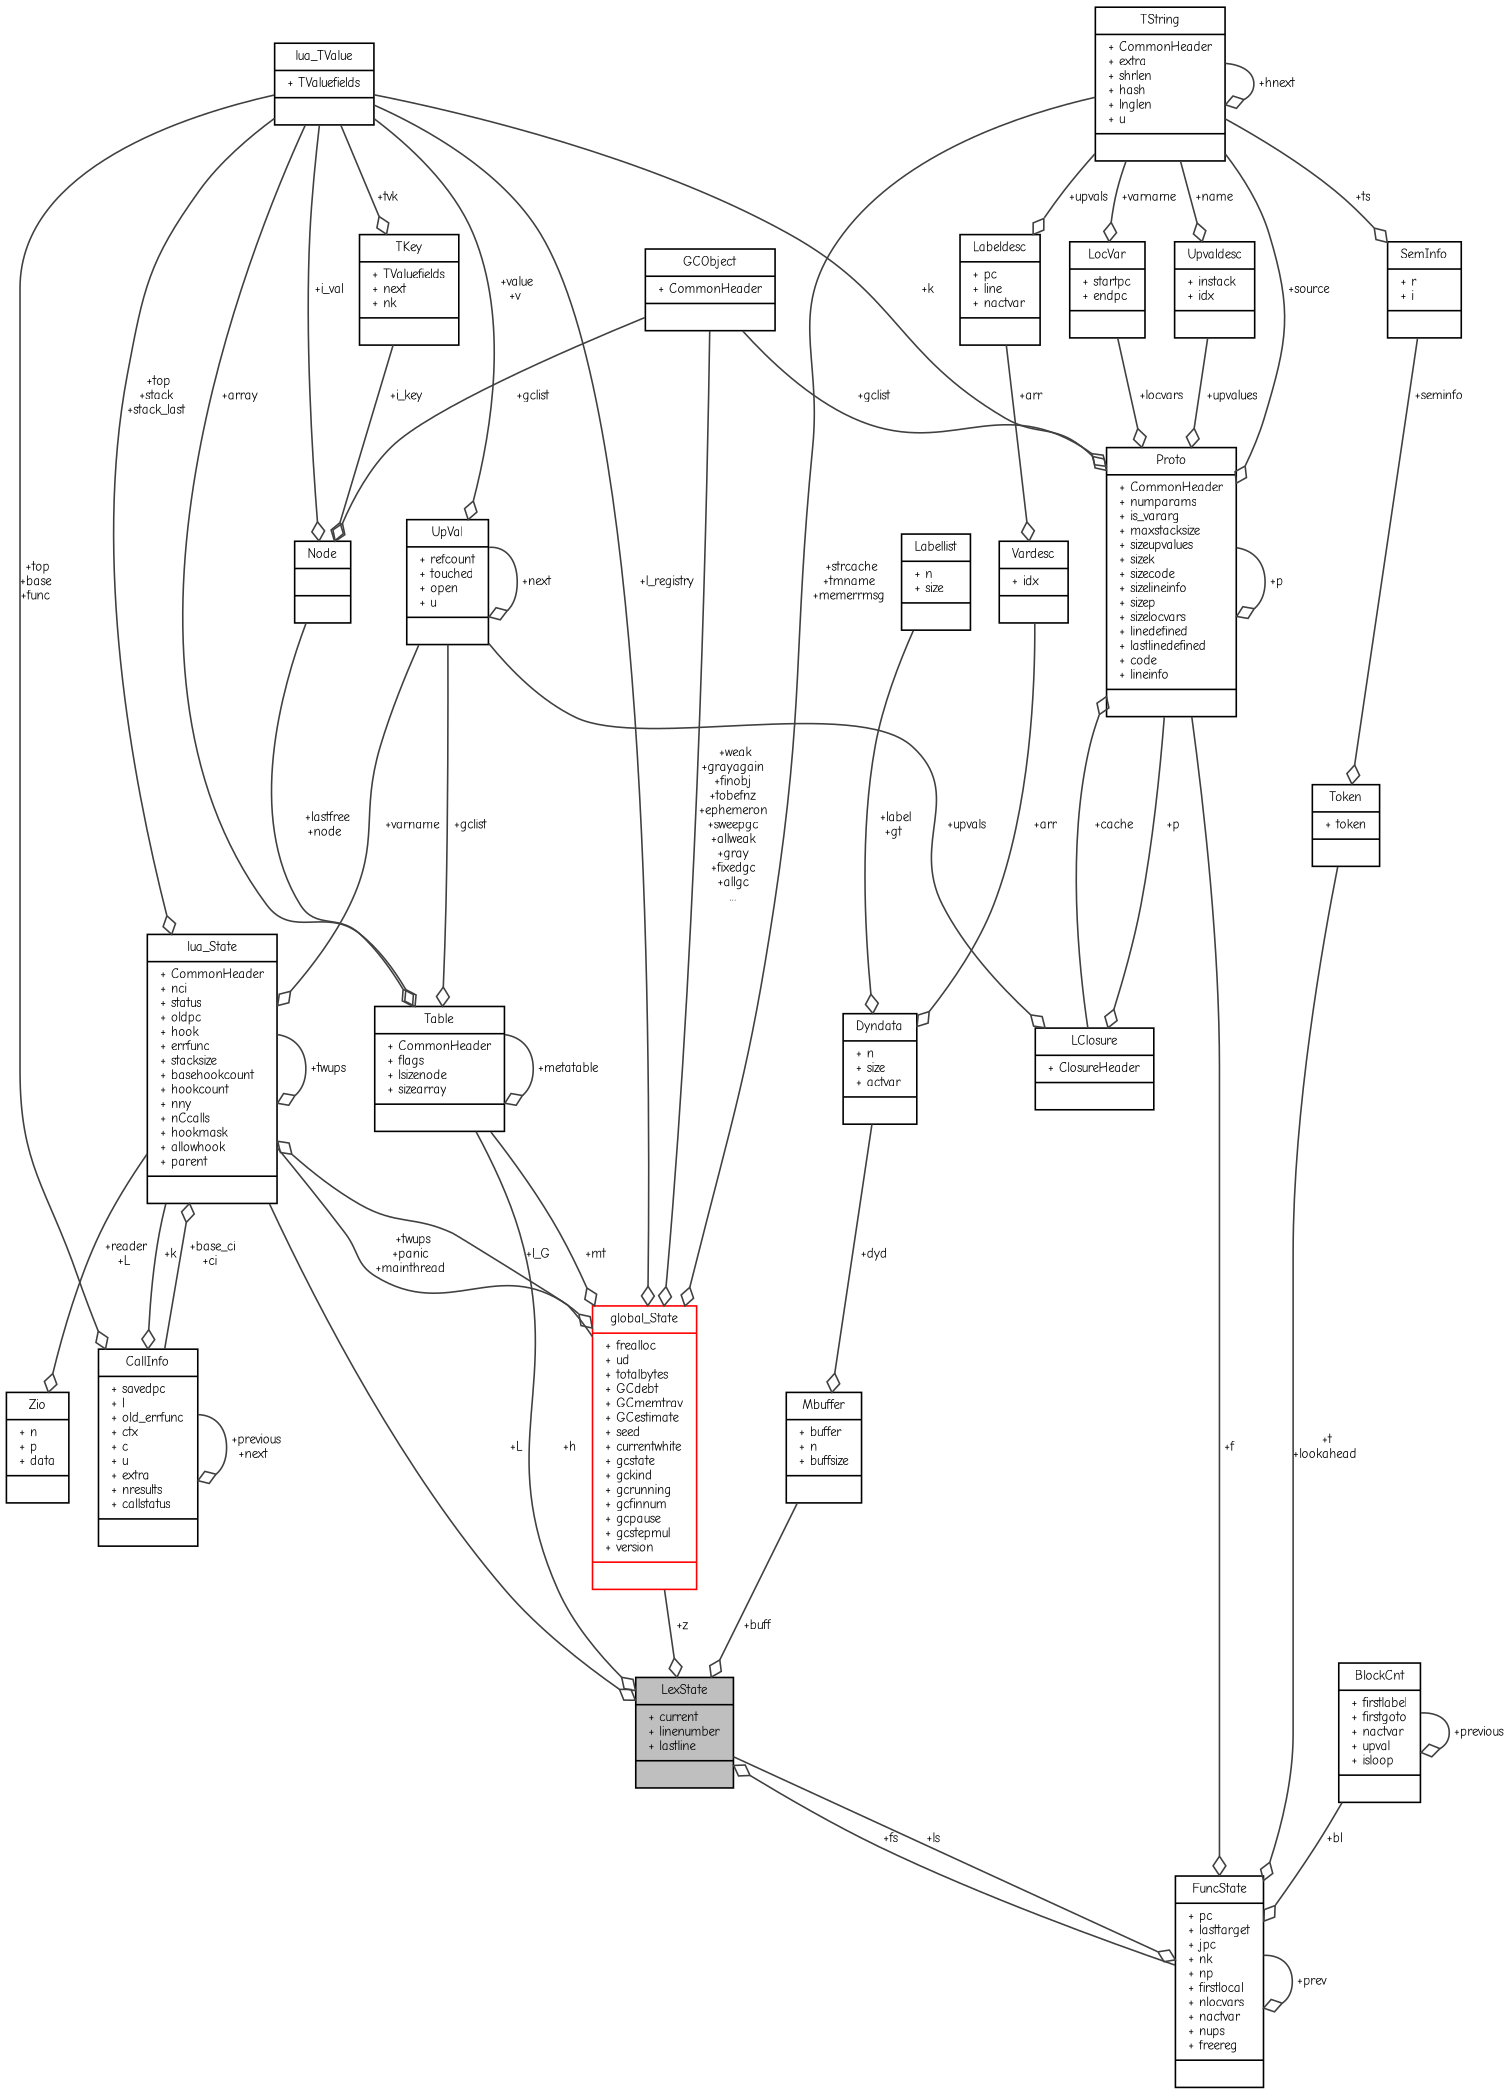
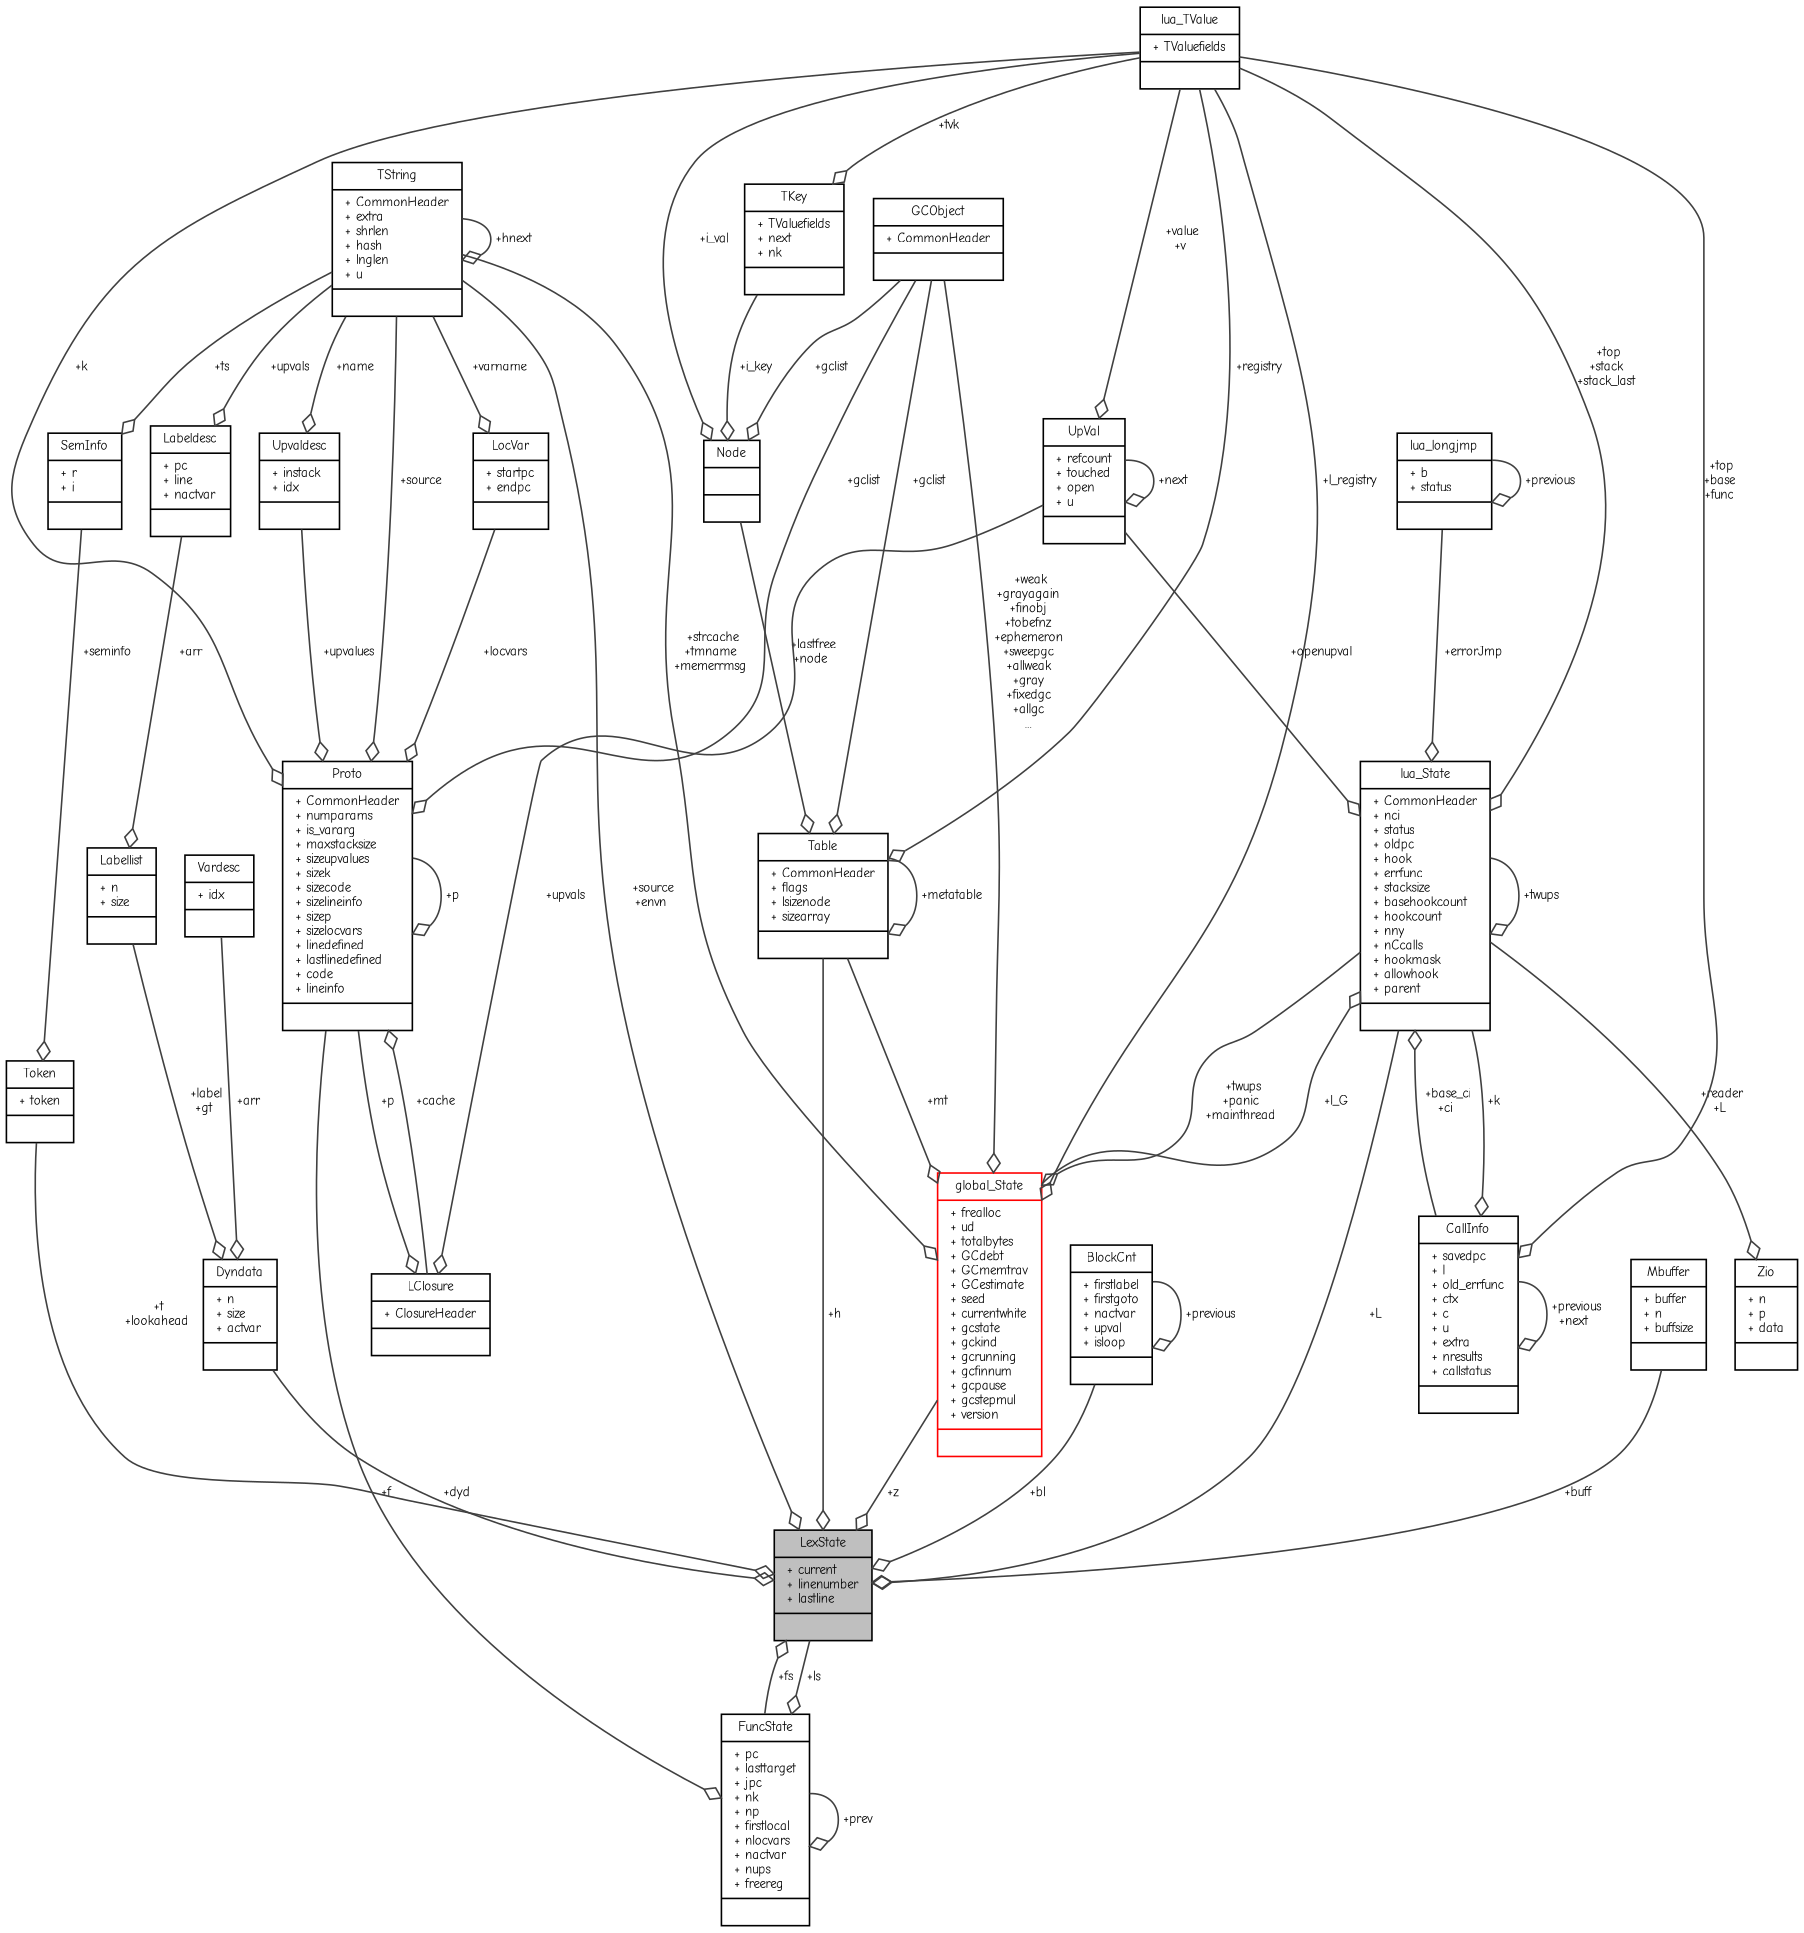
edge "lua_TValue" -> "Table": label " +array" -> " +registry"
edge "Labeldesc" -> "Vardesc": now "Labeldesc" -> "Labellist"
node "lua_longjmp": added
edge "UpVal" -> "Table": now "GCObject" -> "Table"
edge "UpVal" -> "lua_State": label " +varname" -> " +openupval"
edge "TString" -> "LexState": added, label "+source +envn"
edge "Dyndata" -> "Mbuffer": now "Dyndata" -> "LexState"
edge "Token" -> "FuncState": now "Token" -> "LexState"
edge "BlockCnt" -> "FuncState": now "BlockCnt" -> "LexState"
